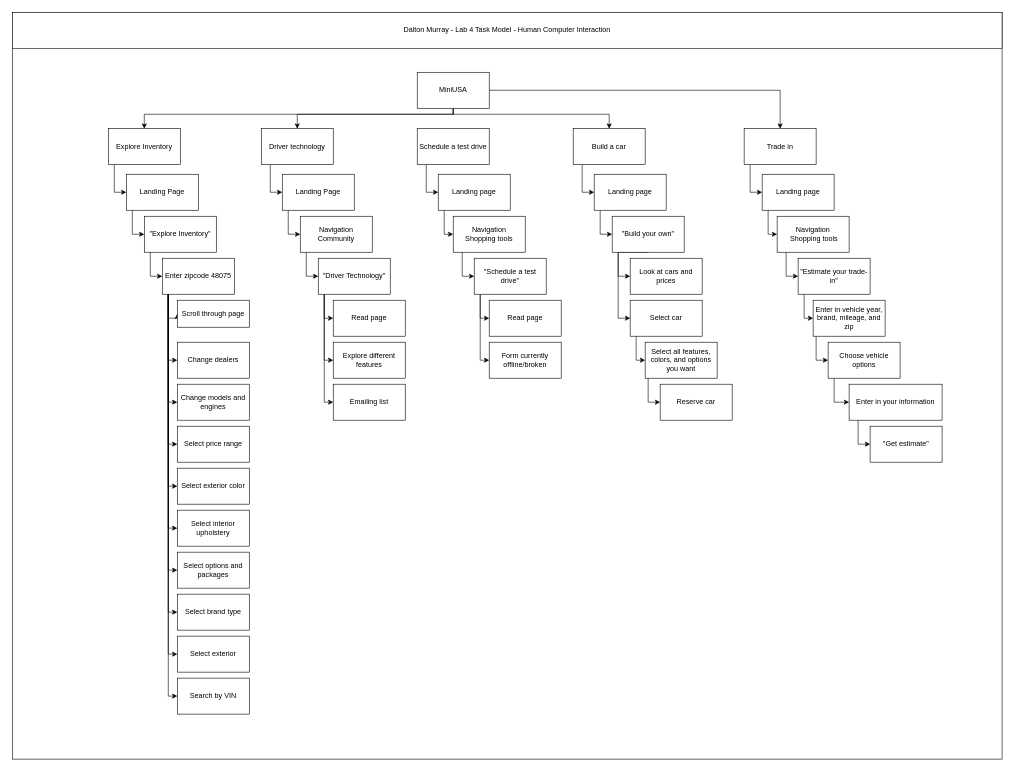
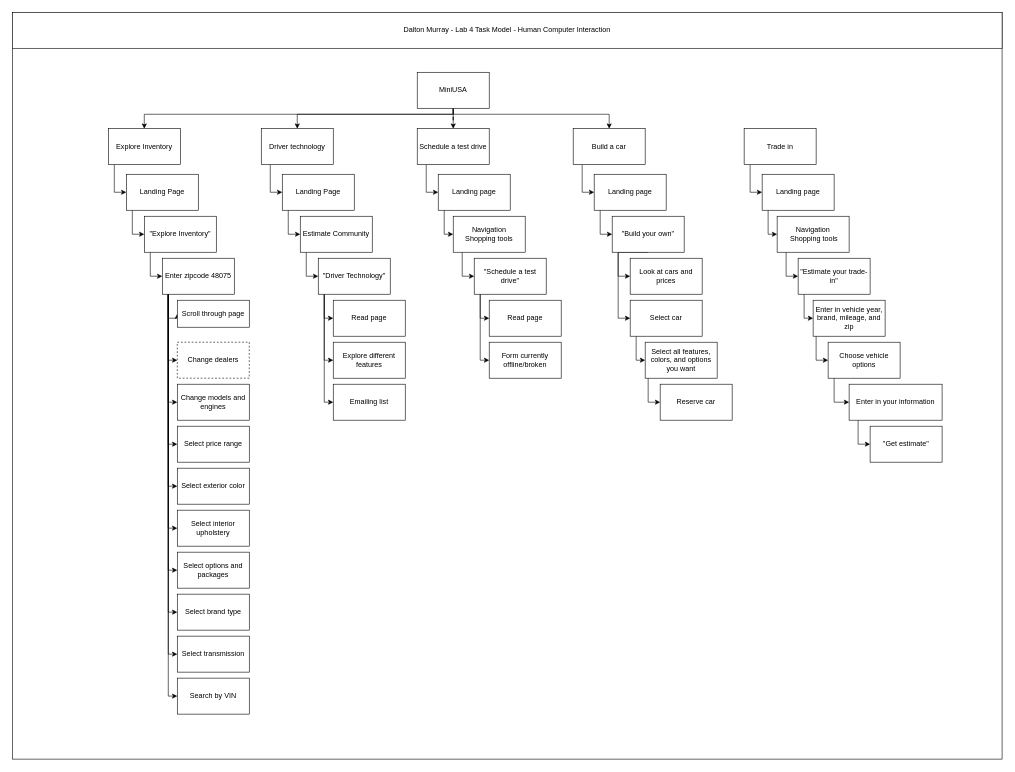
edge "MiniUSA" -> "Trade in": now "MiniUSA" -> "Schedule a test drive"
node "Navigation Community": label "Navigation Community" -> "Estimate Community"
node "Change dealers": style solid -> dashed
node "Select exterior": label "Select exterior" -> "Select transmission"
